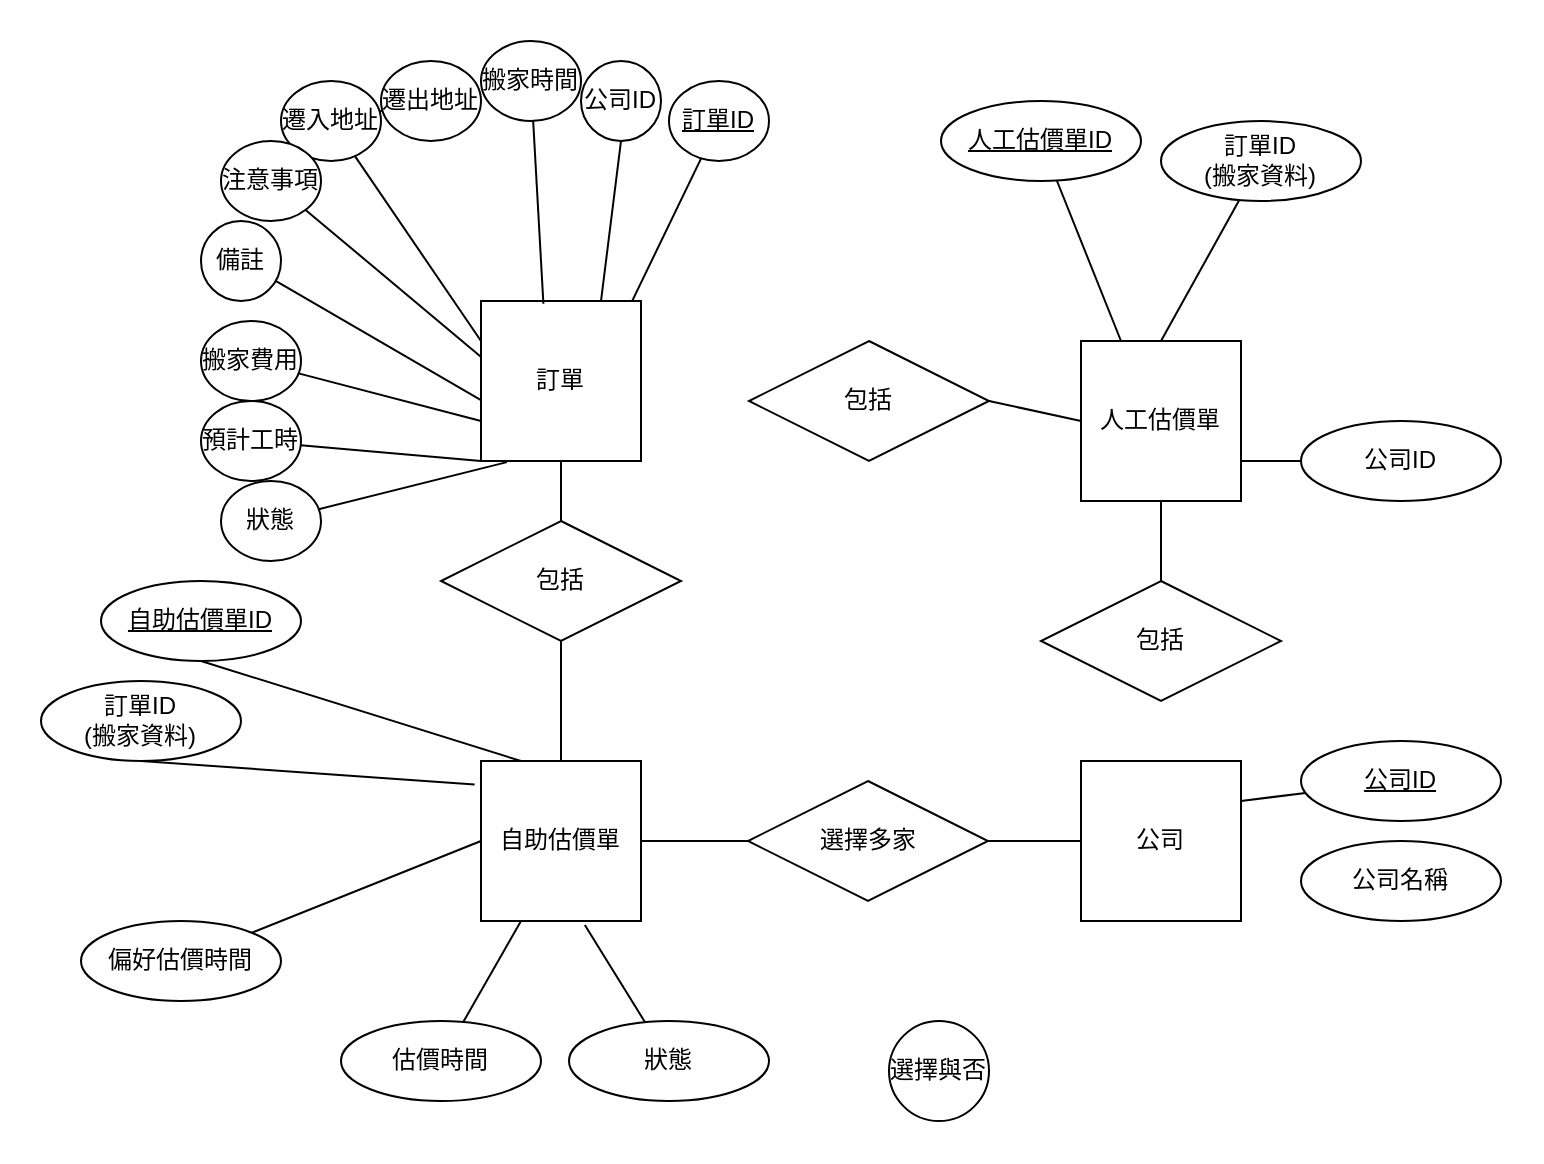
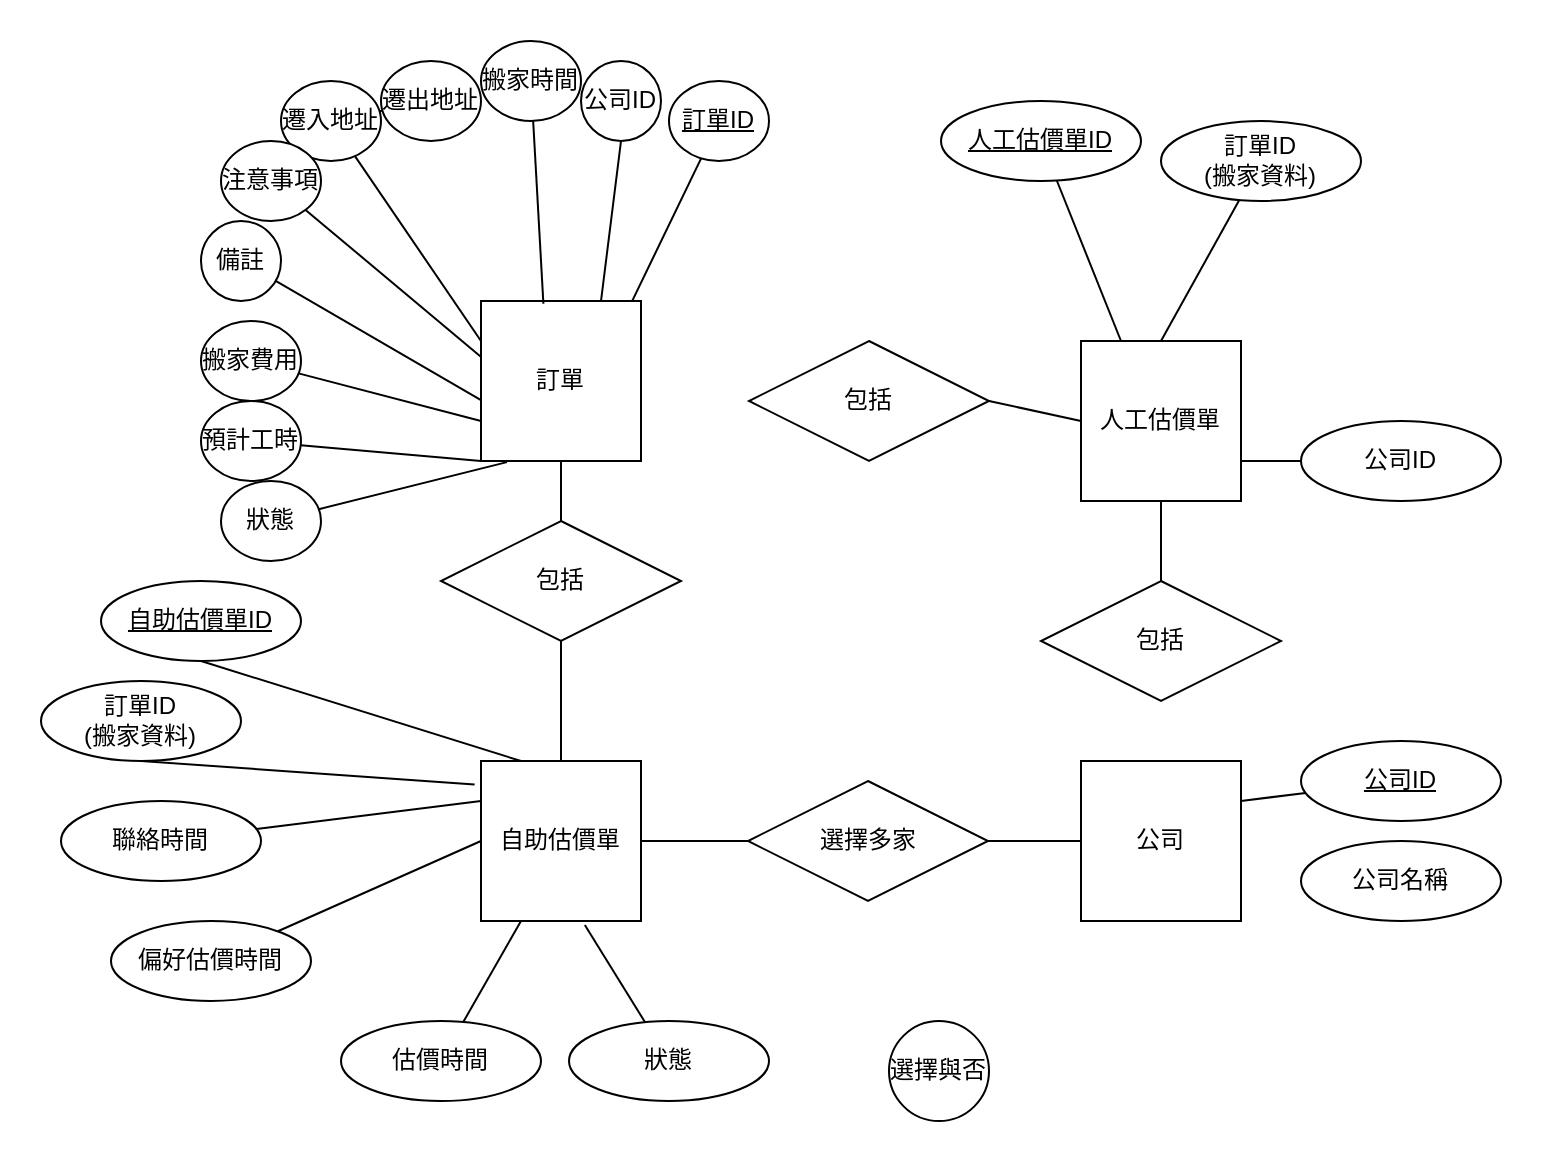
edge "聯絡時間" -- "自助估價單": added
node "聯絡時間": added
node "偏好估價時間": moved (181, 961) -> (211, 961)
